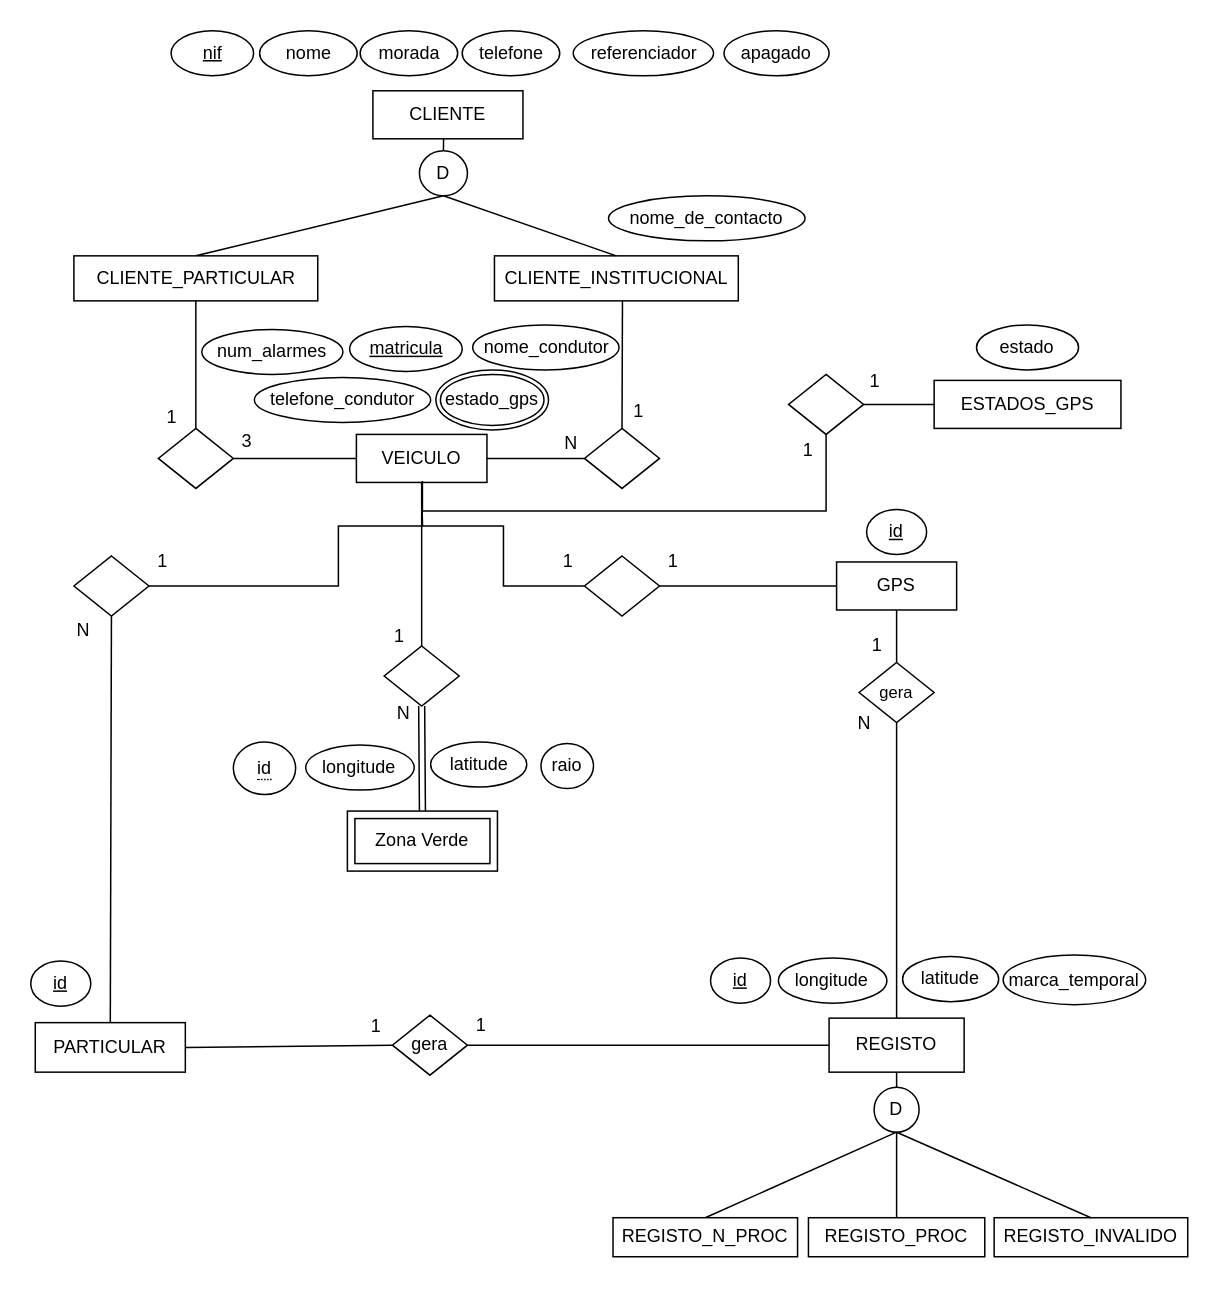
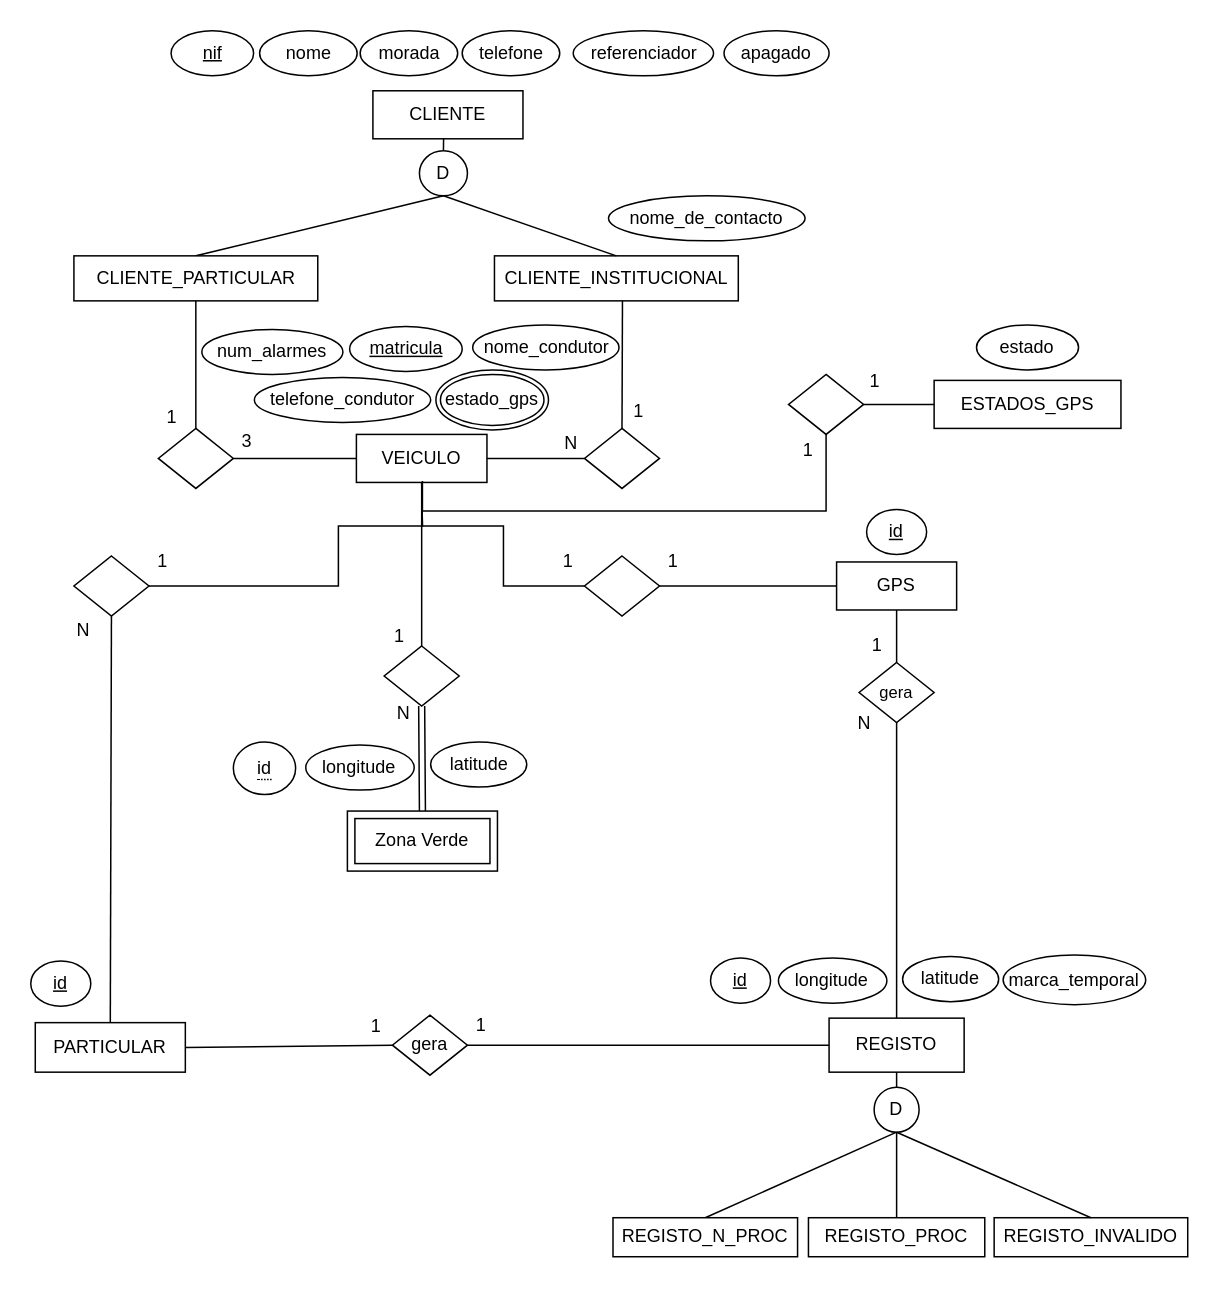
node "raio": removed
